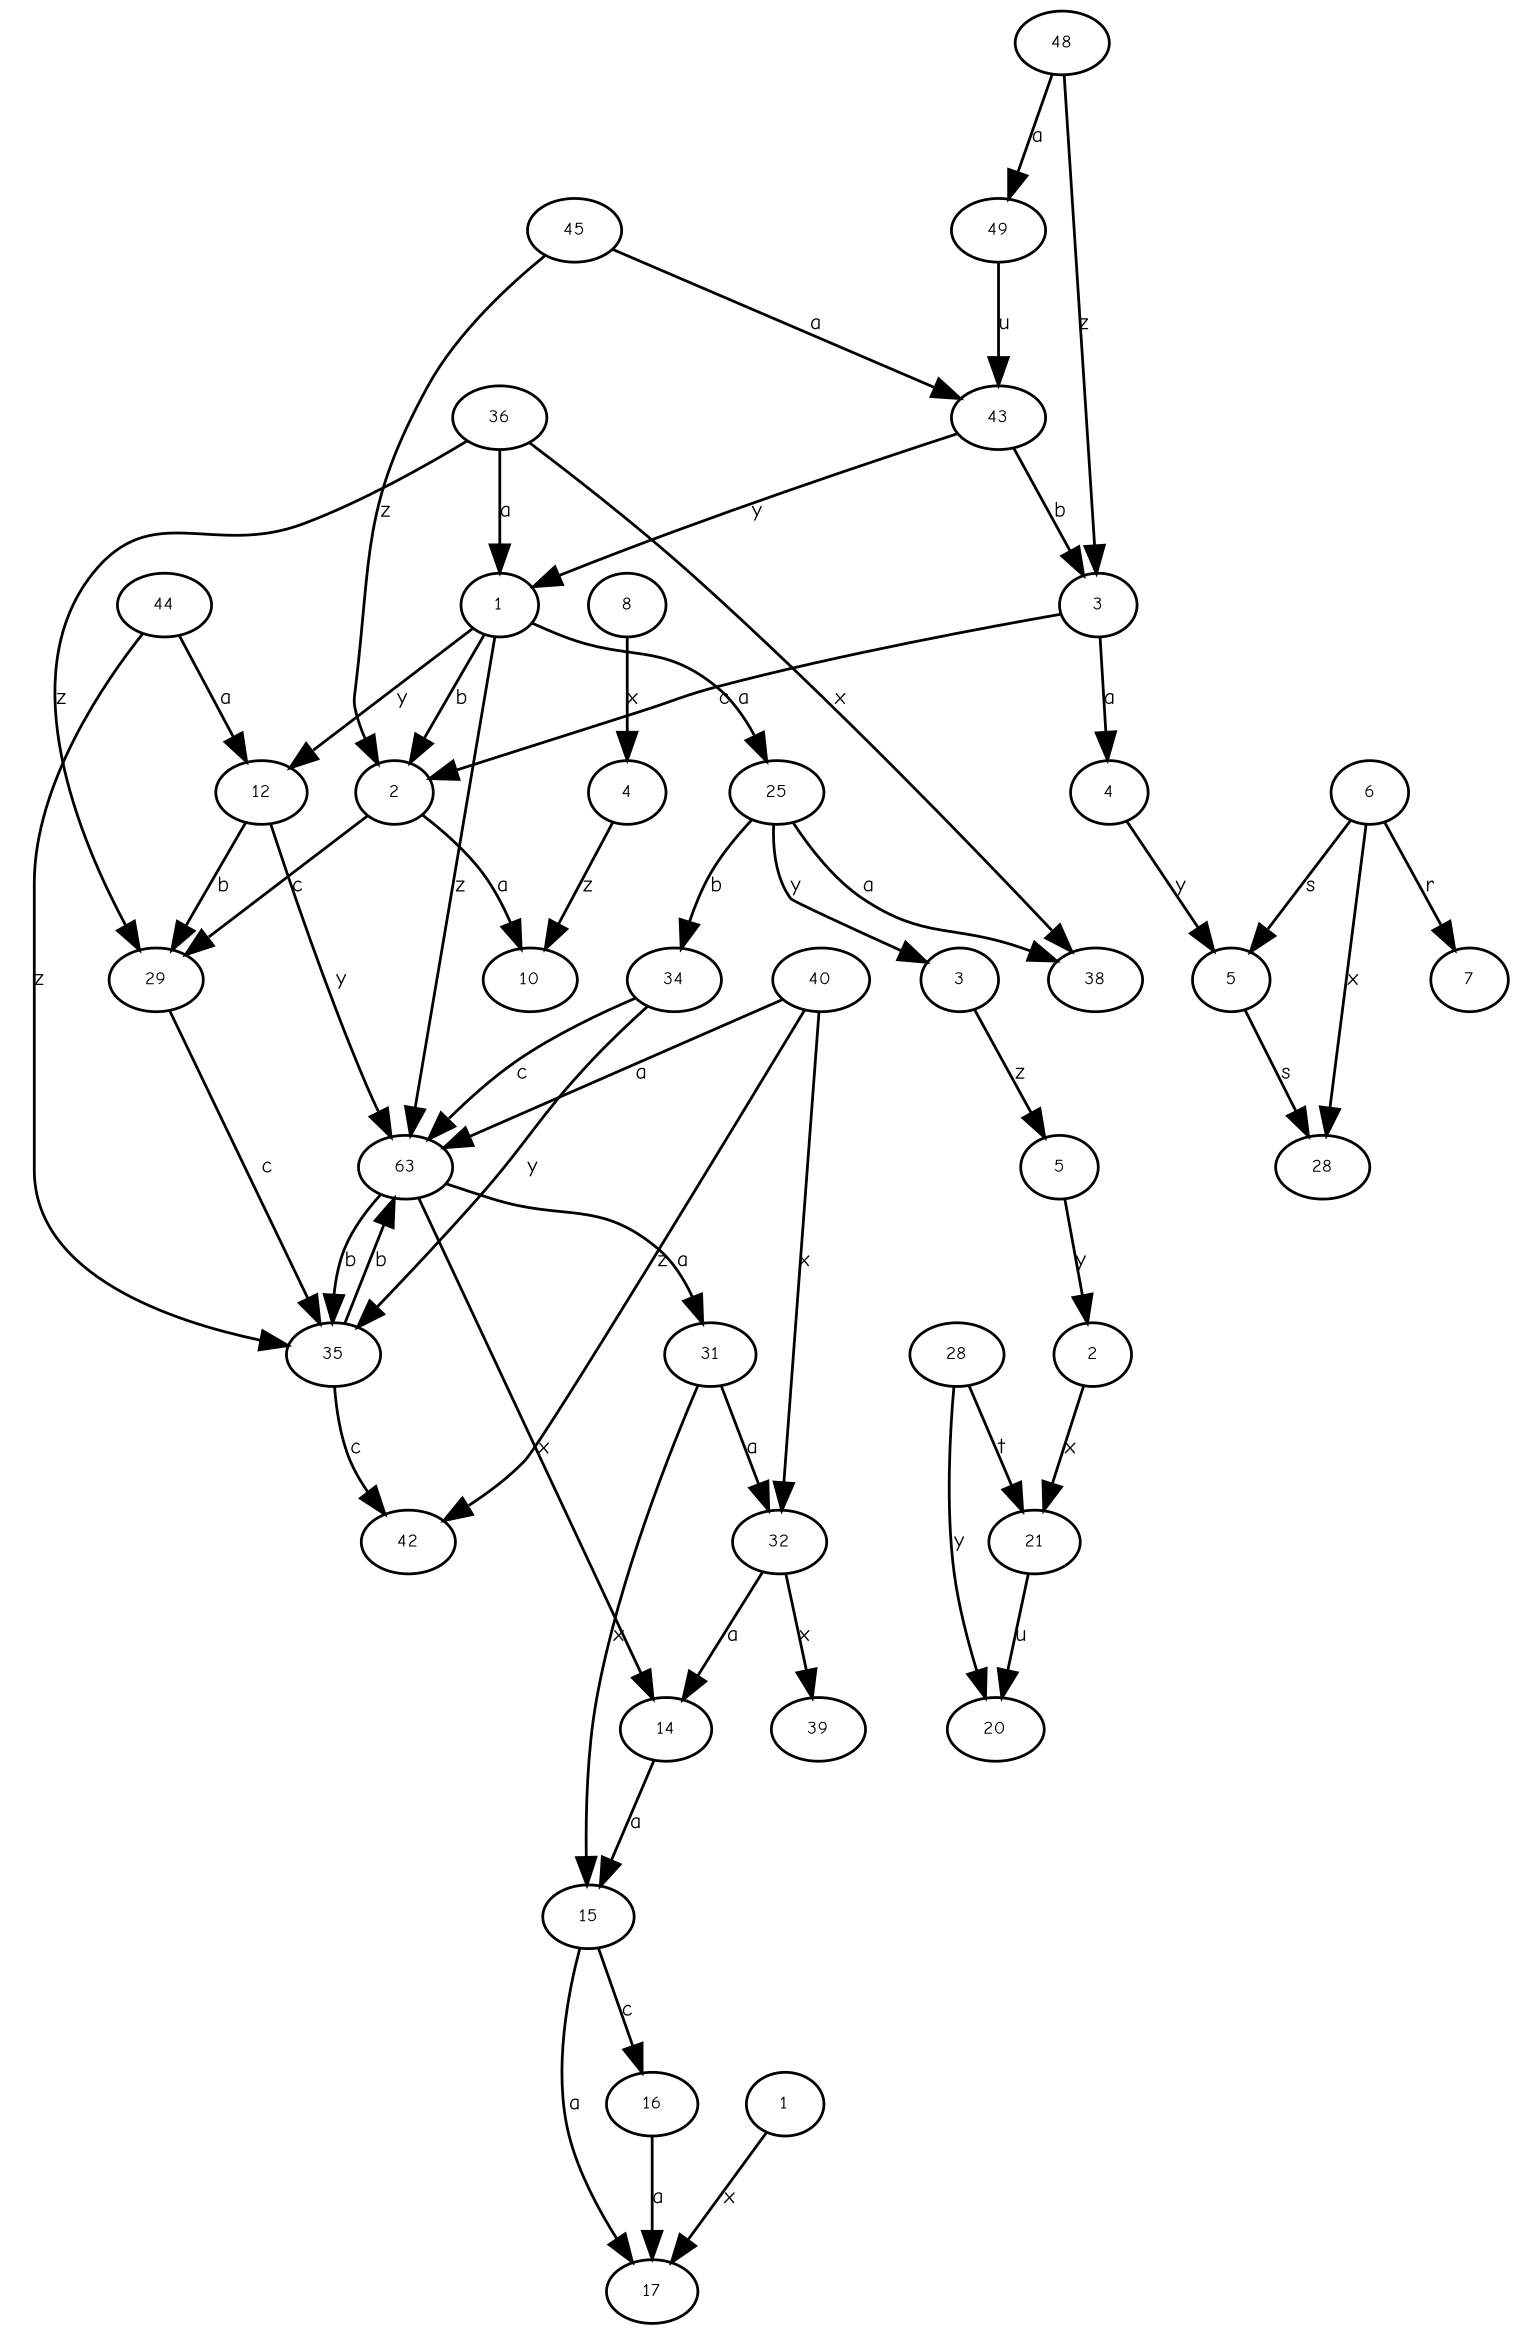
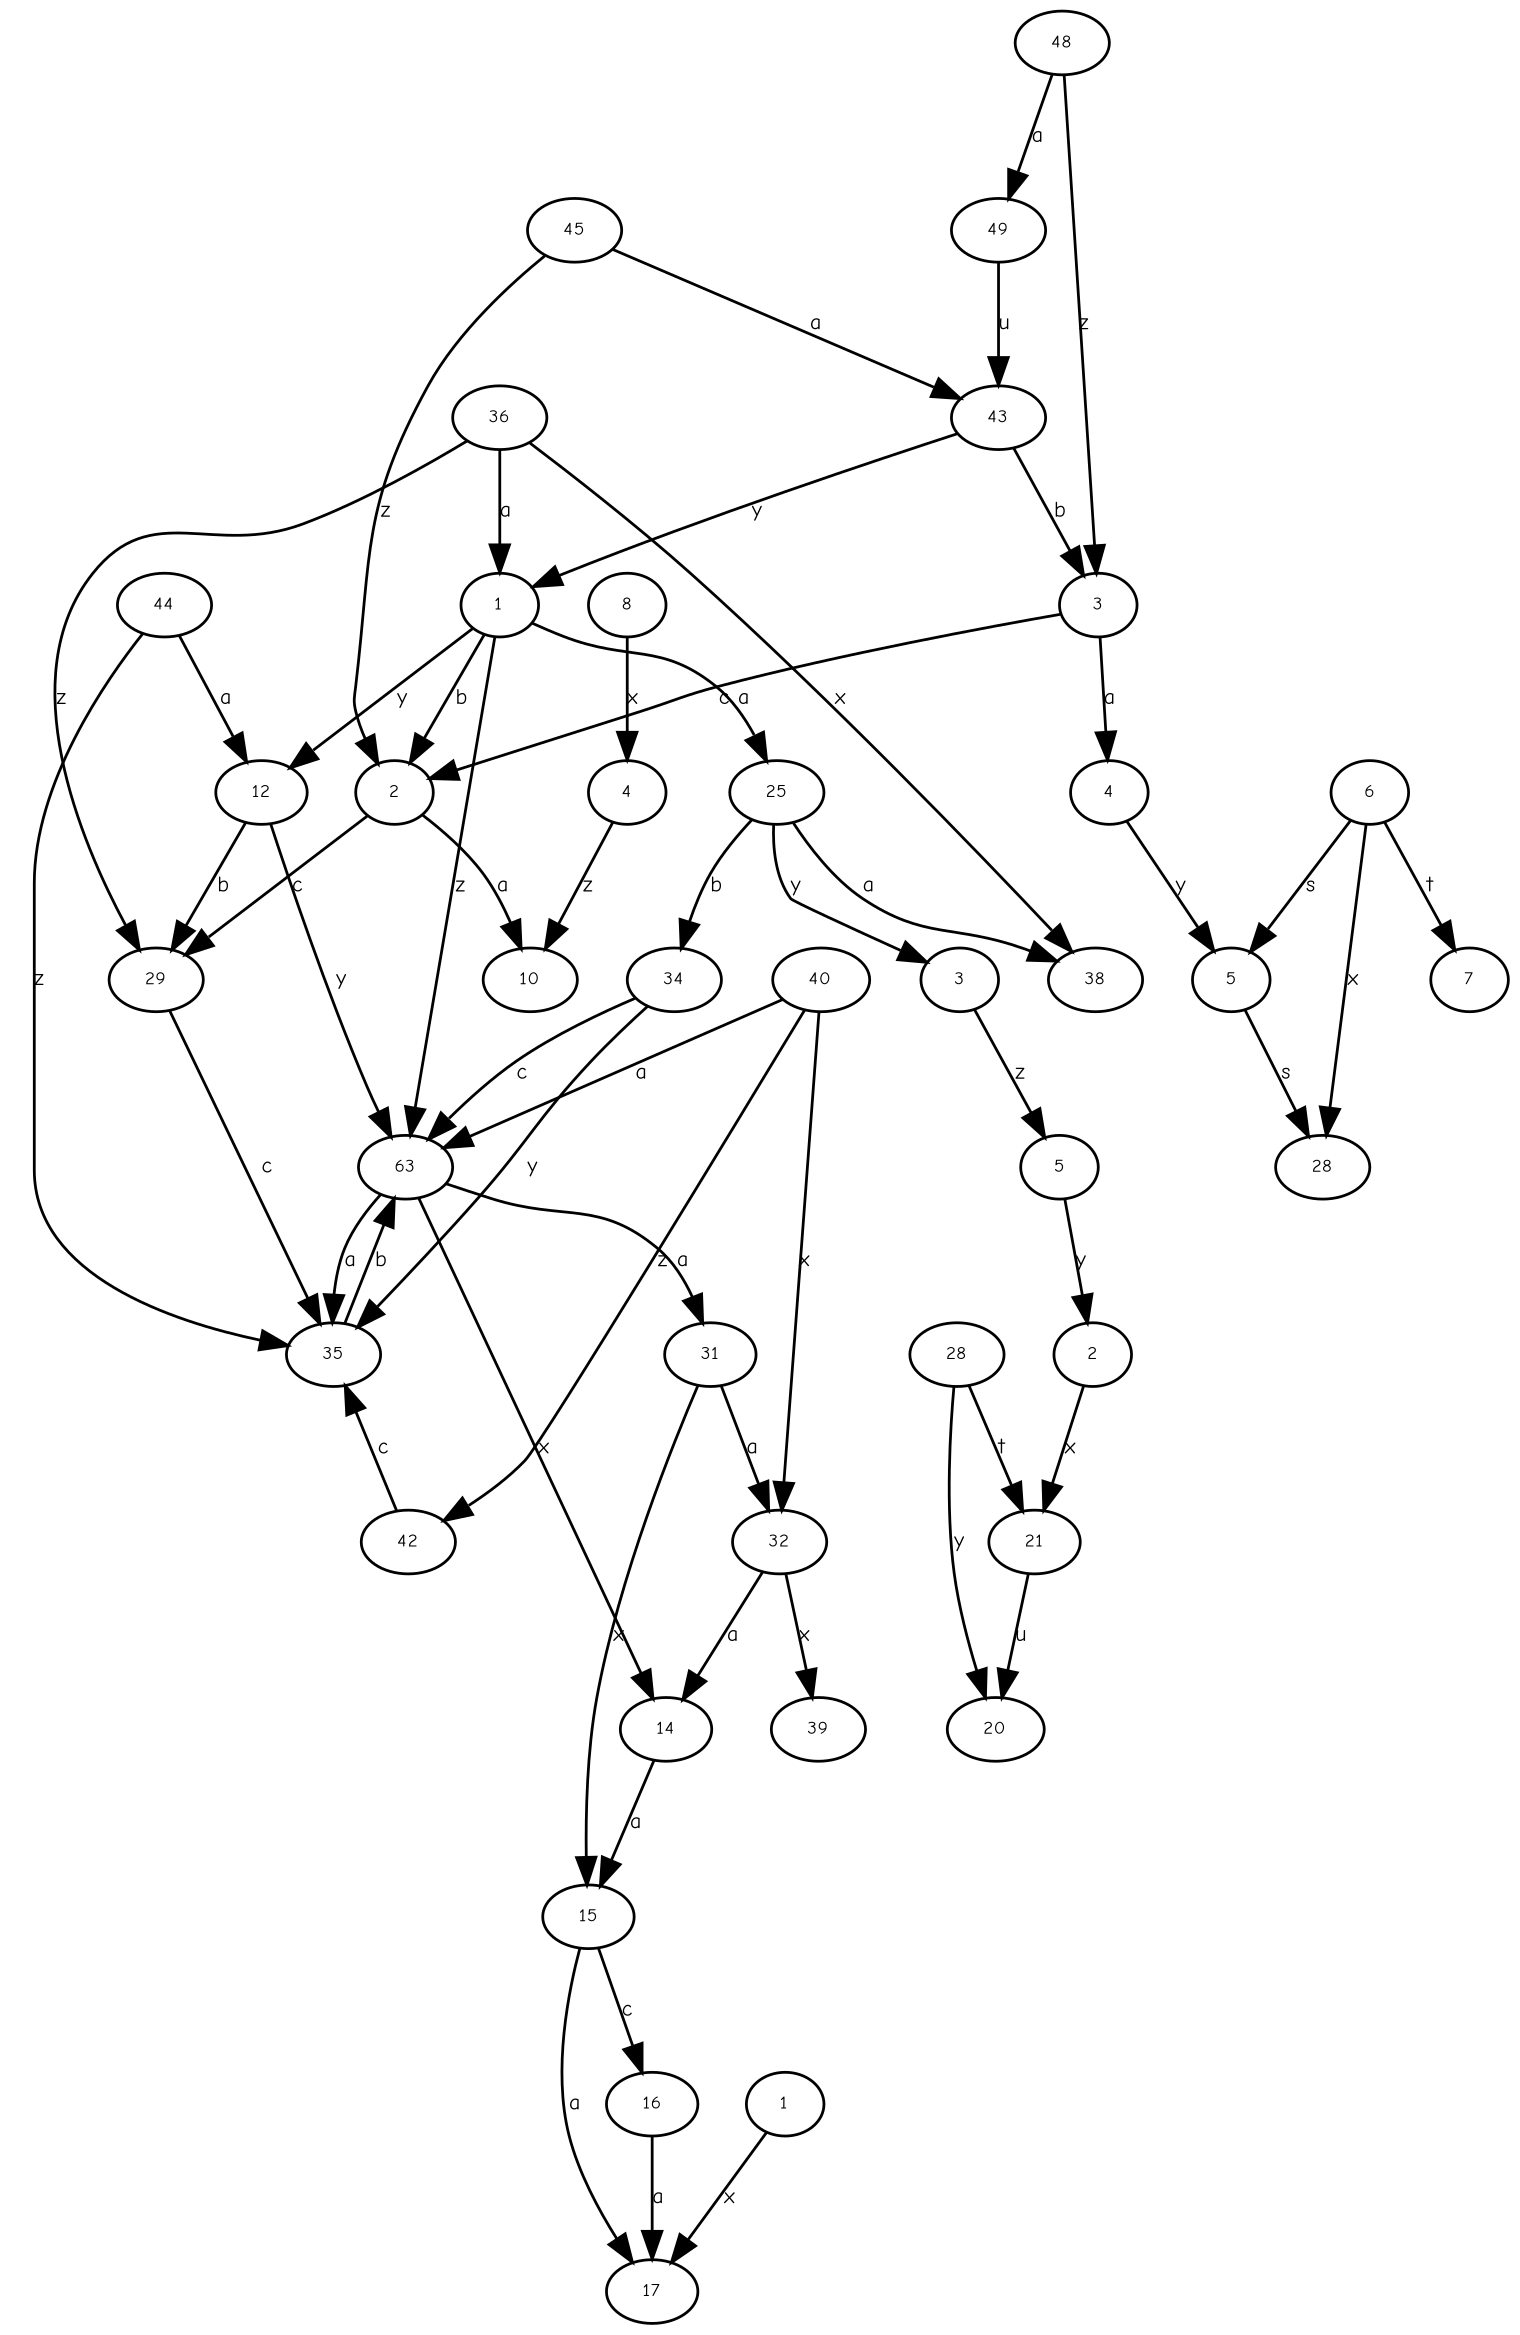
edge "6" -> "7": label "r" -> "t"
edge "63" -> "35": label "b" -> "a"
edge "35" -> "42": reversed
